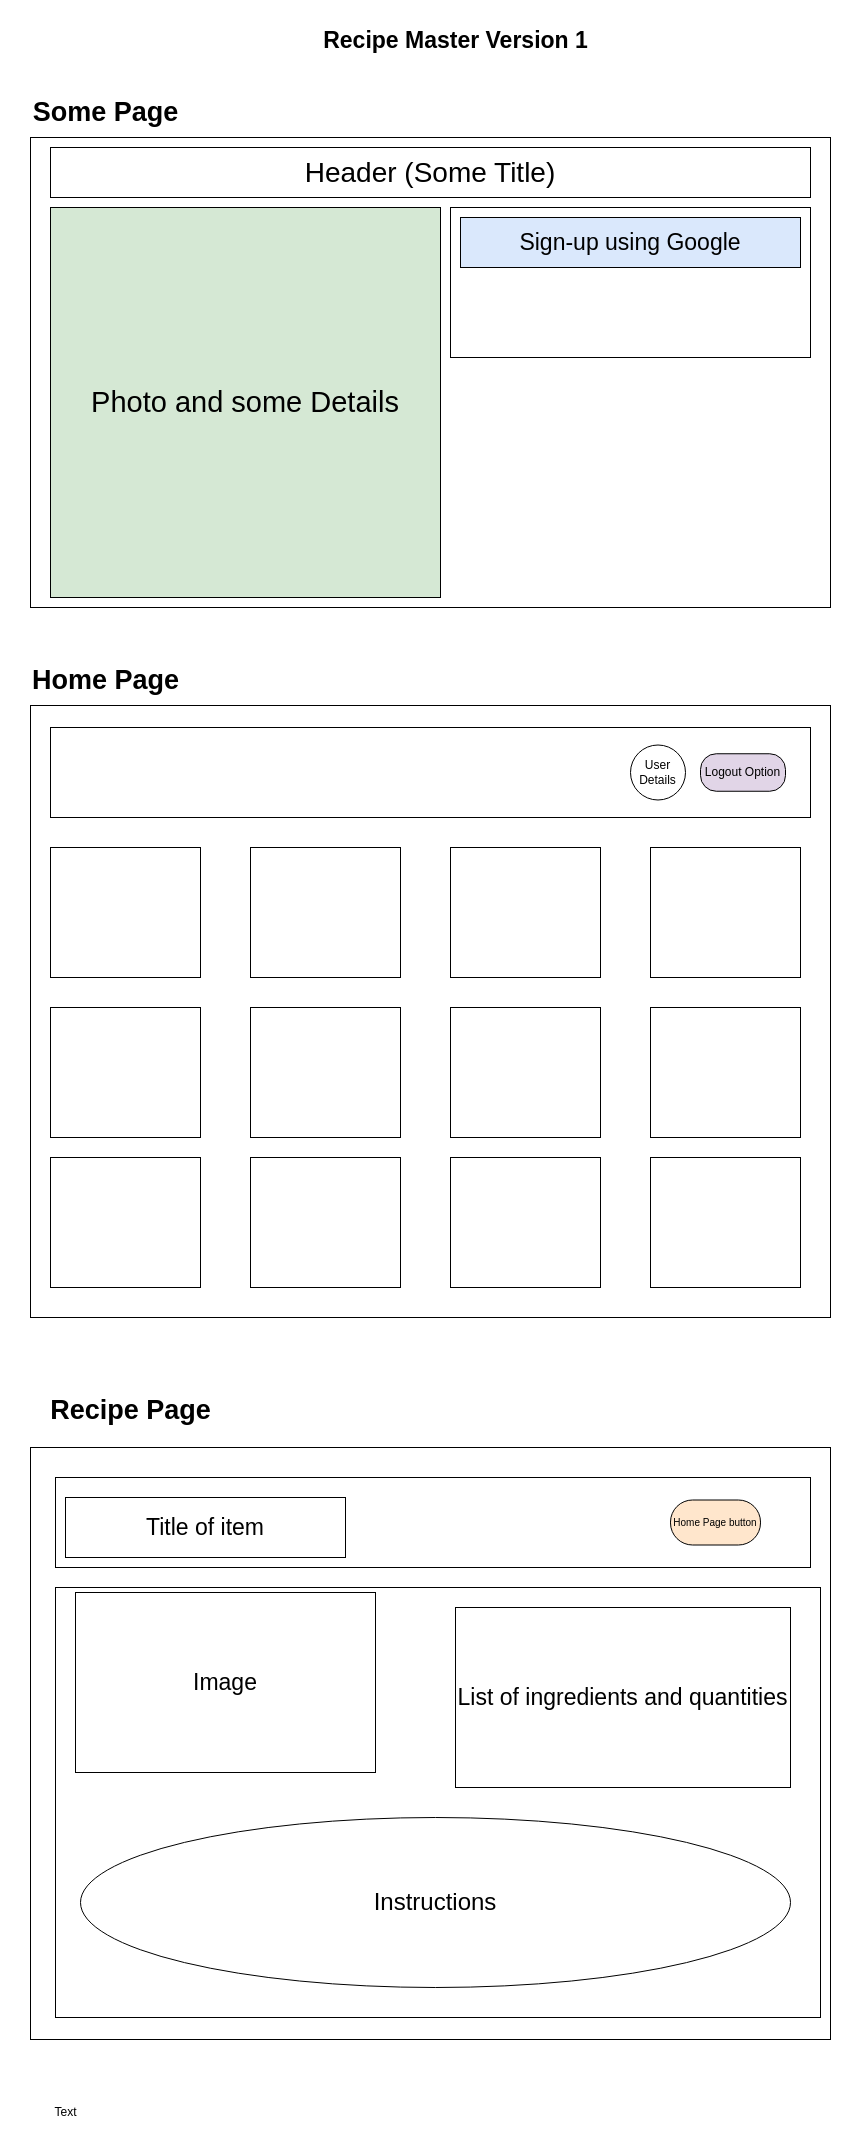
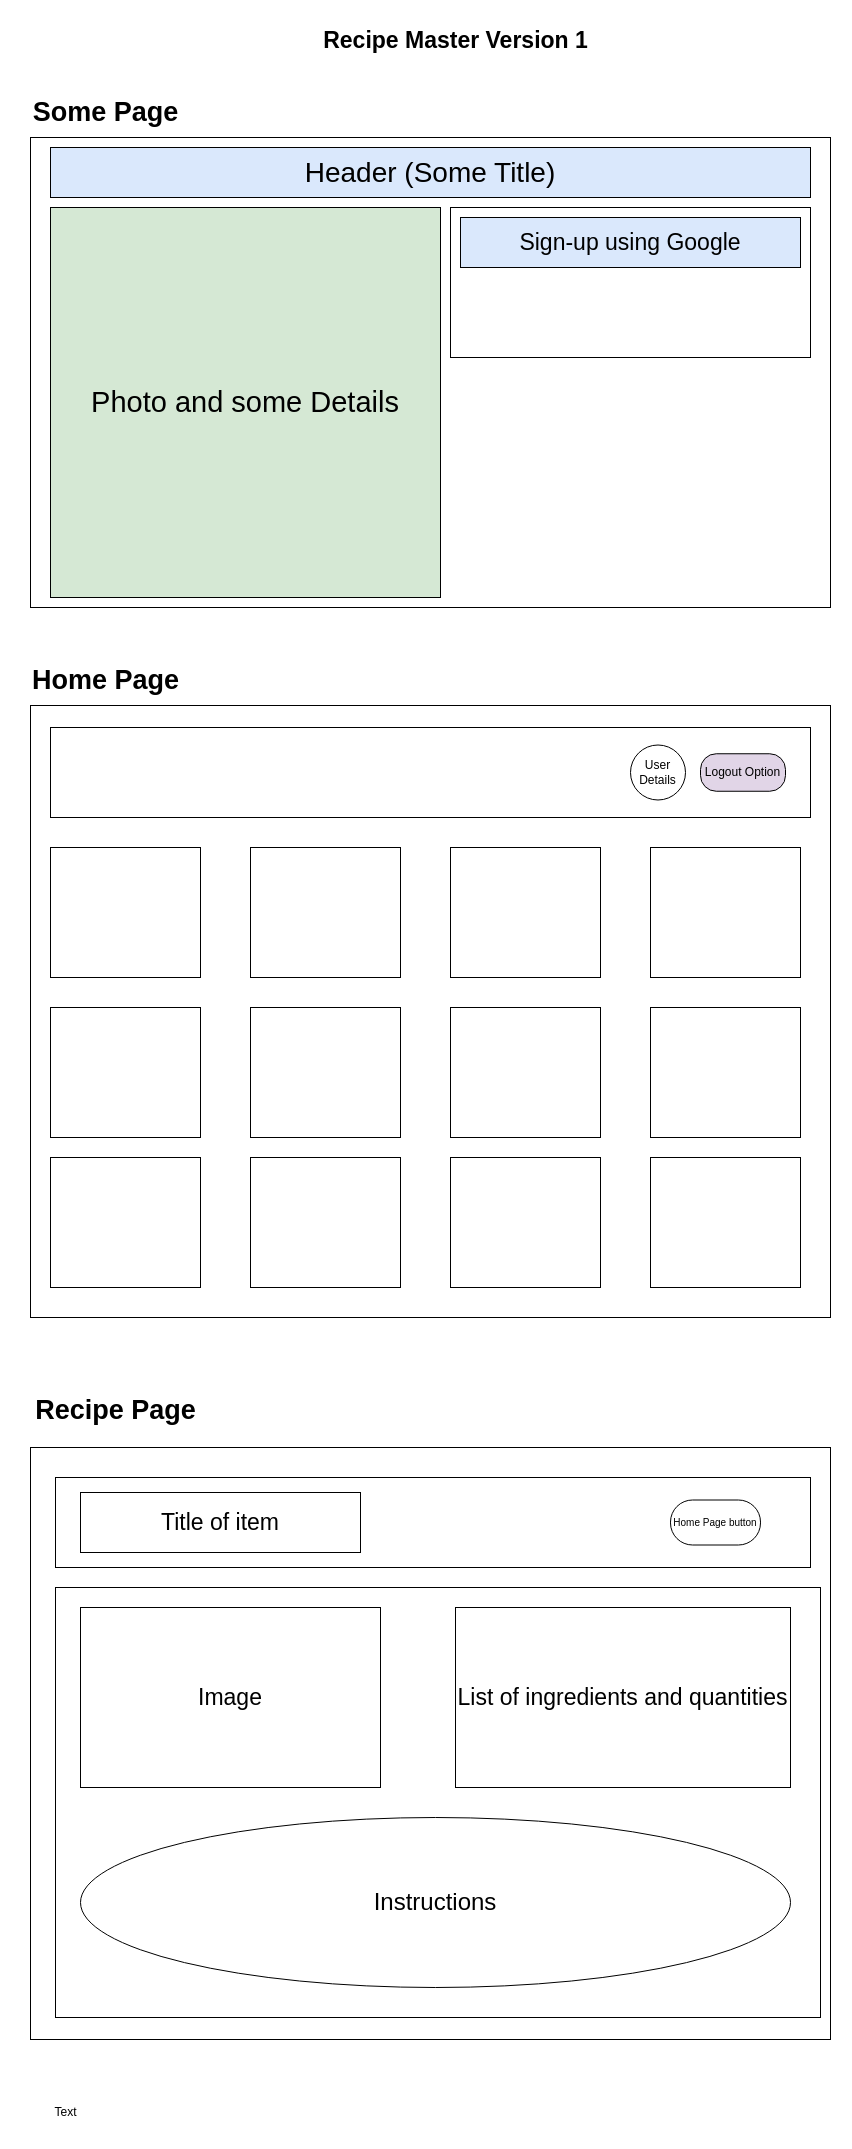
node "Header (Some Title)": fillcolor #ffffff -> #dae8fc
node "Recipe Page": moved (131, 1411) -> (116, 1411)
node "Home Page button": fillcolor #ffe6cc -> #ffffff
node "Title of item": moved (206, 1528) -> (221, 1523)
node "Image": moved (226, 1683) -> (231, 1698)
